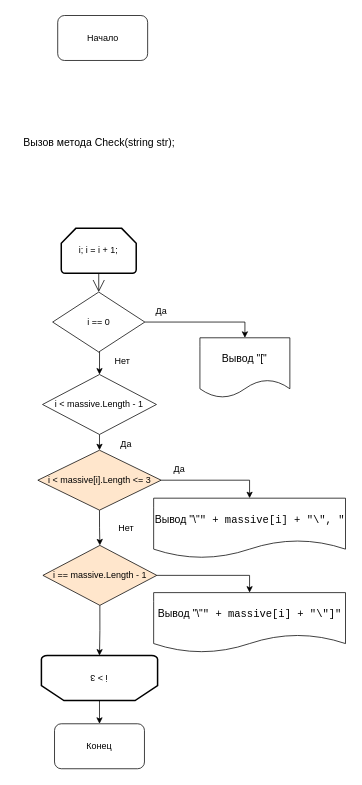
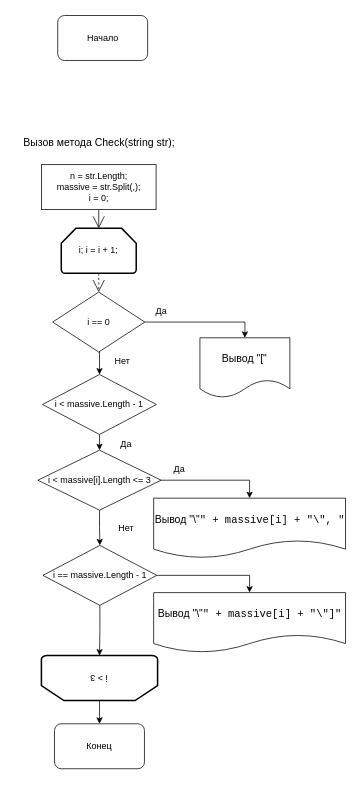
node "n = str.Length; massive = str.Split(,); i = 0;": added
edge "n = str.Length; massive = str.Split(,); i = 0;" -> "i; i = i + 1;": added
edge "i; i = i + 1;" -> "i == 0": style solid -> dashed
node "i < massive[i].Length <= 3": fillcolor #ffe6cc -> #ffffff
node "i == massive.Length - 1": fillcolor #ffe6cc -> #ffffff
